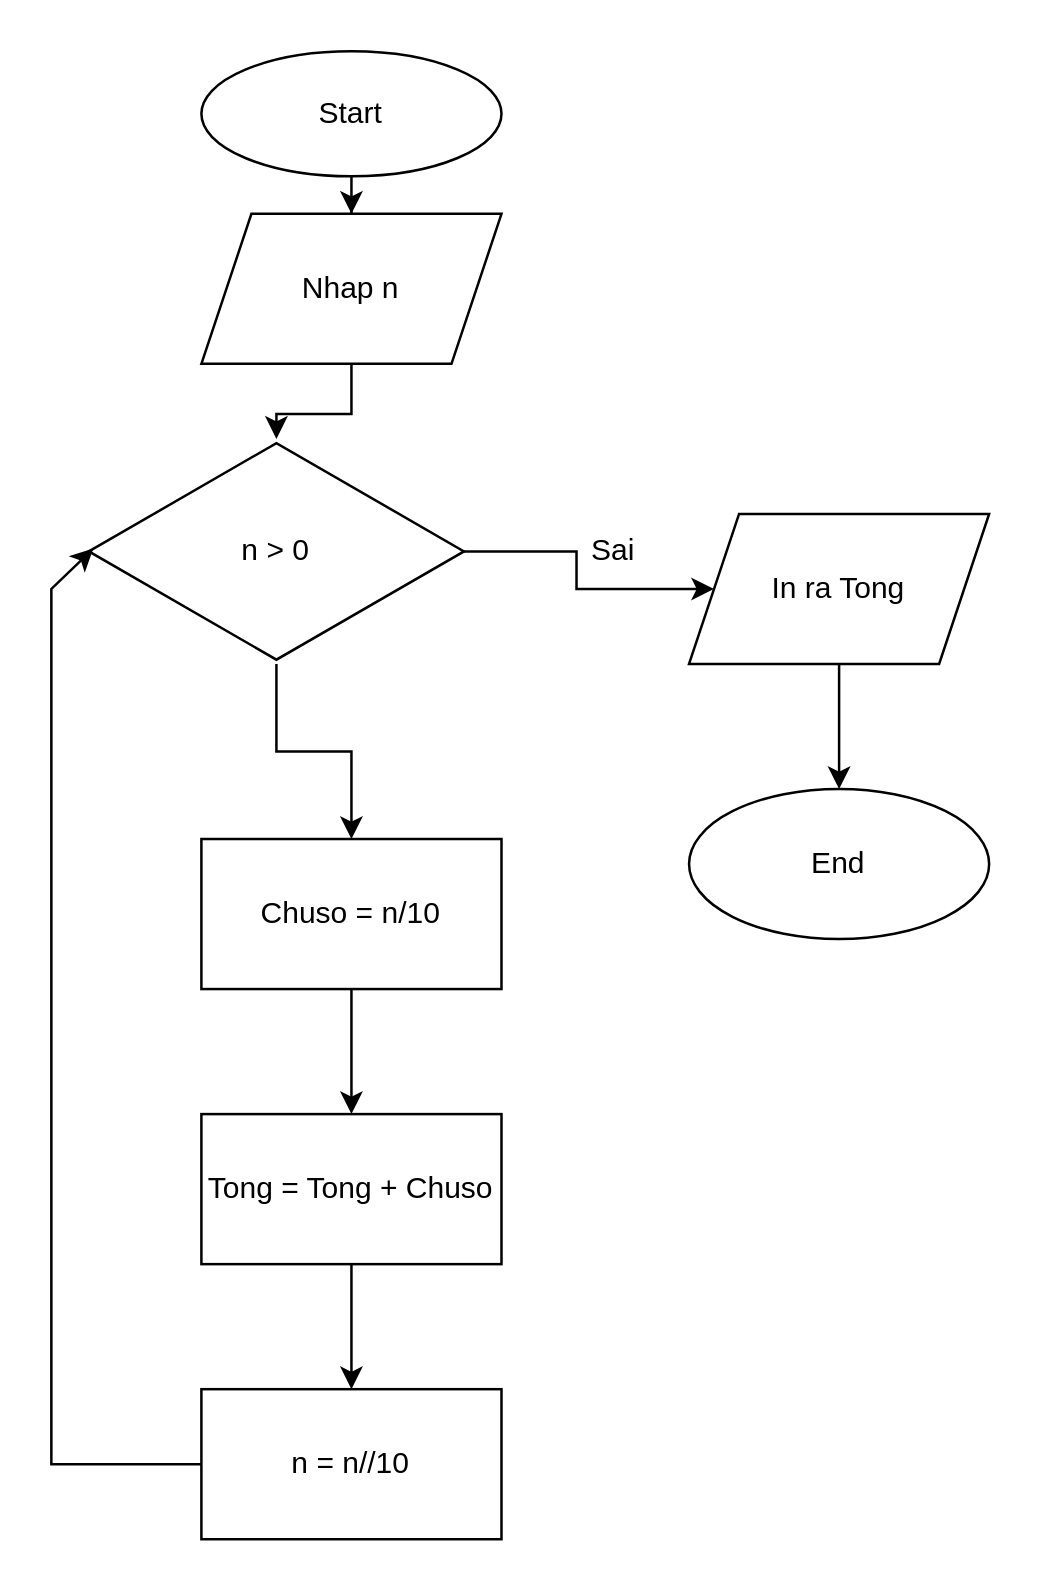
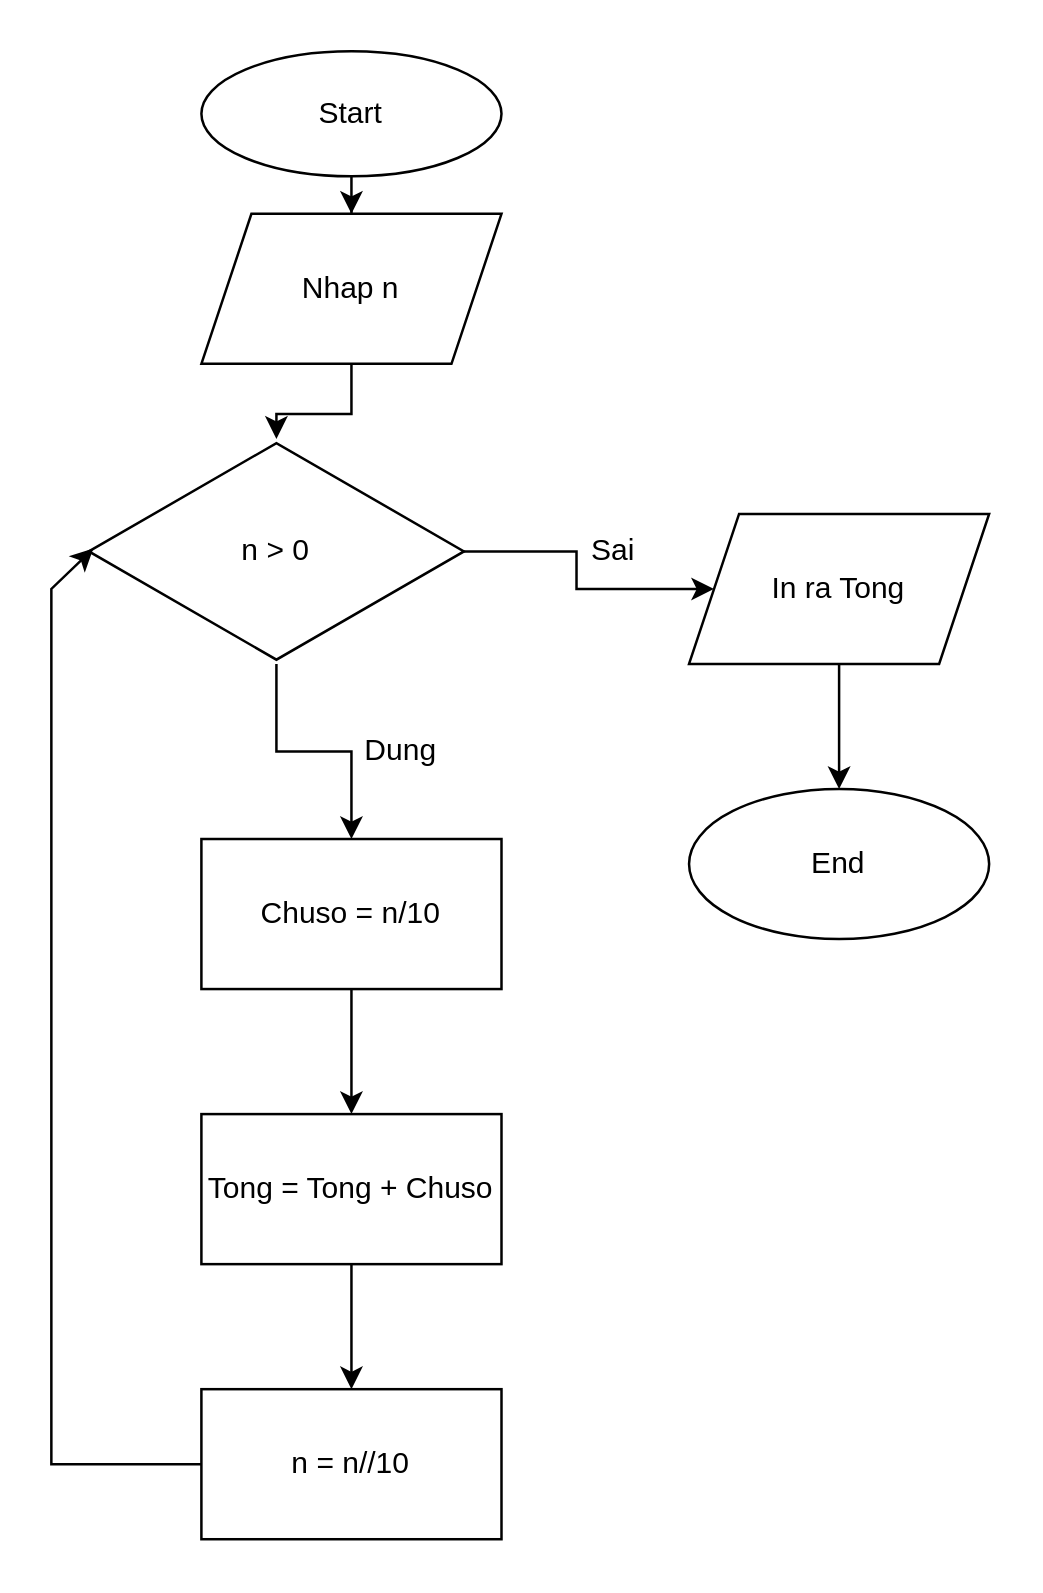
node "Dung": added
